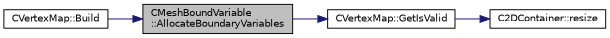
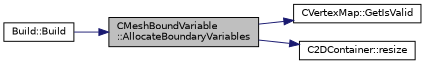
node "CVertexMap::Build": label "CVertexMap::Build" -> "Build::Build"
edge "CVertexMap::GetIsValid" -> "C2DContainer::resize": now "CMeshBoundVariable ::AllocateBoundaryVariables" -> "C2DContainer::resize"
